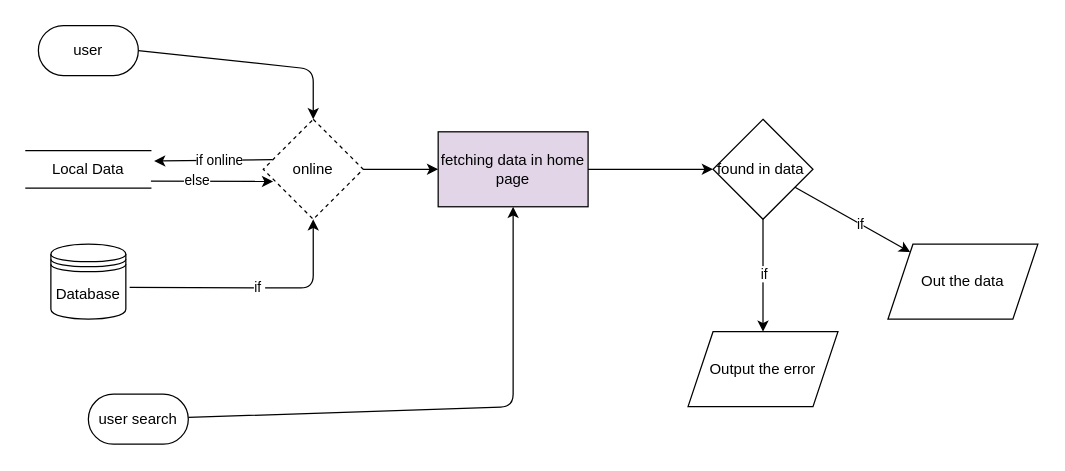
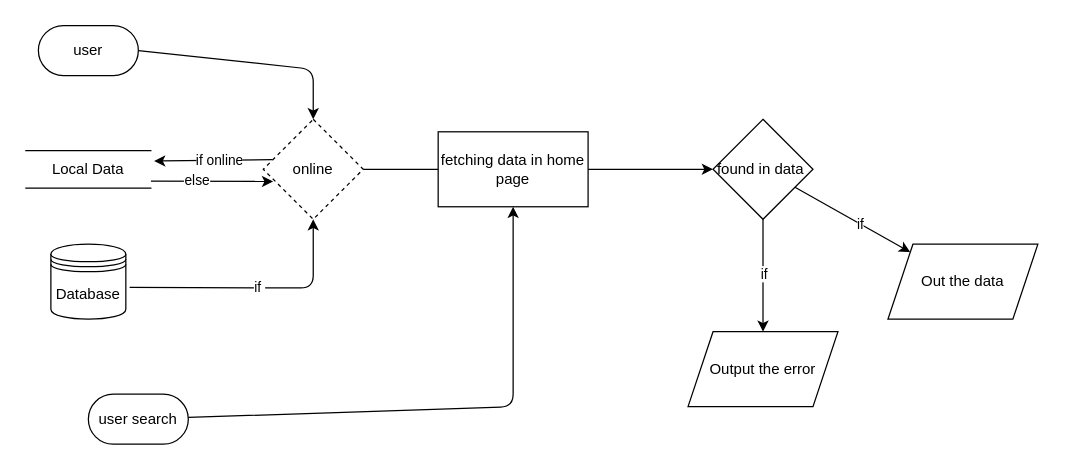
edge "online" -> "fetching data in home page": arrowhead classic -> none
node "fetching data in home page": fillcolor #e1d5e7 -> #ffffff
